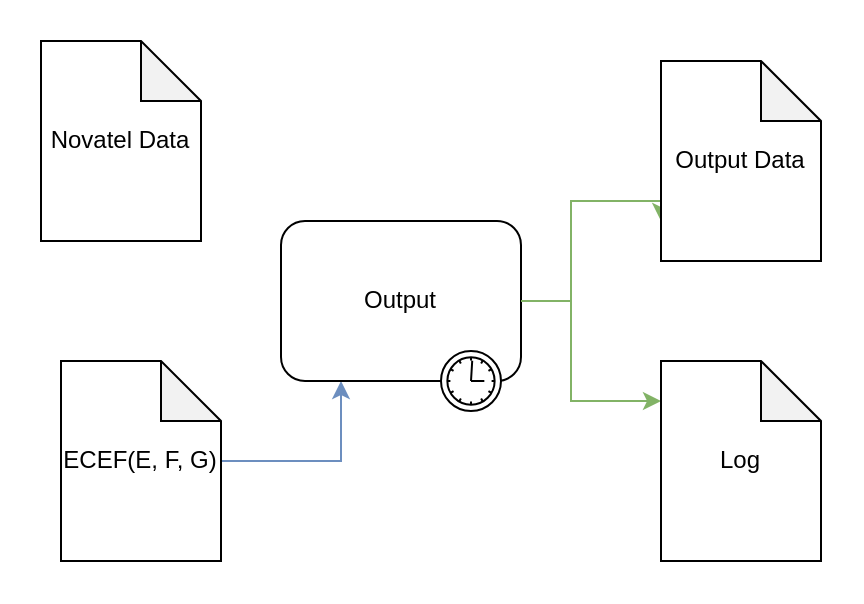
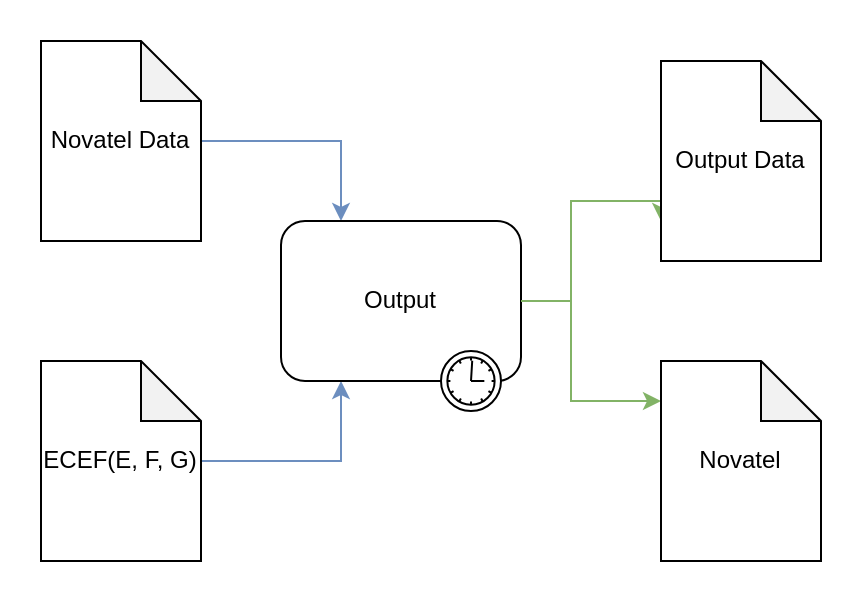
edge "Novatel Data" -> "Output": added
node "ECEF(E, F, G)": moved (141, 461) -> (121, 461)
node "Log": label "Log" -> "Novatel"
